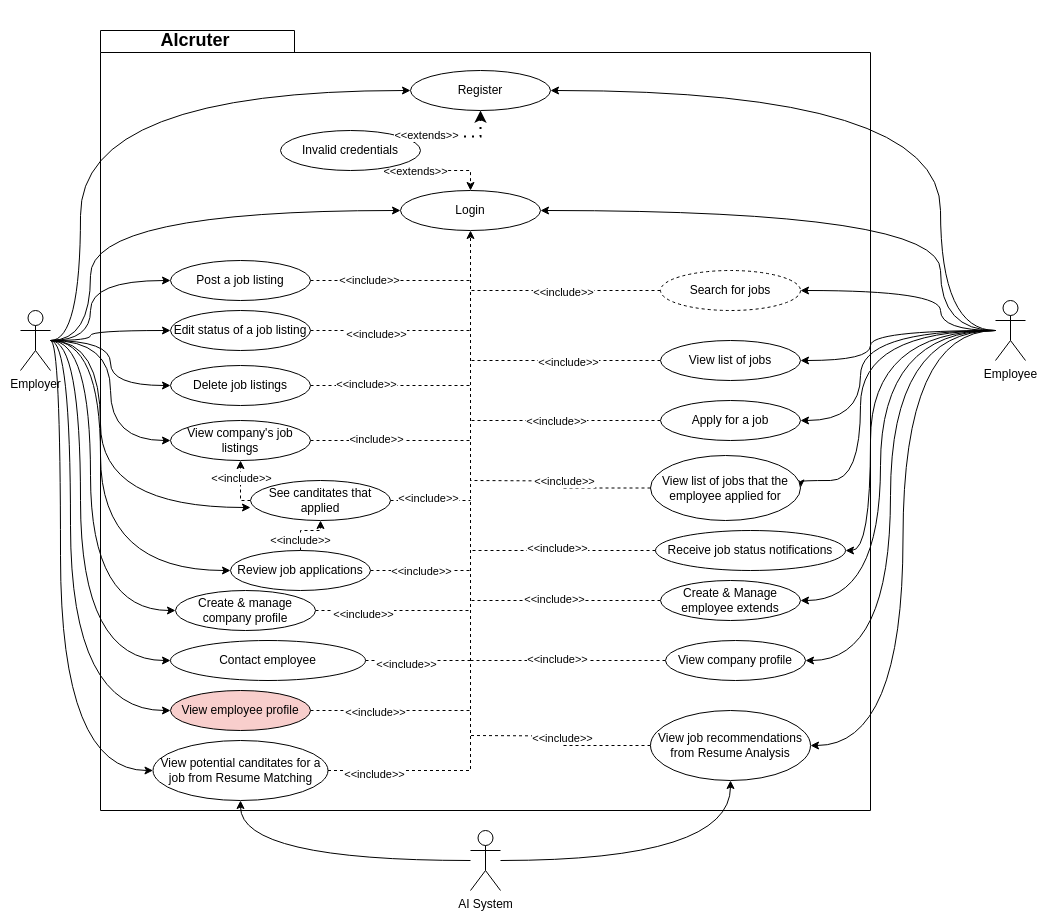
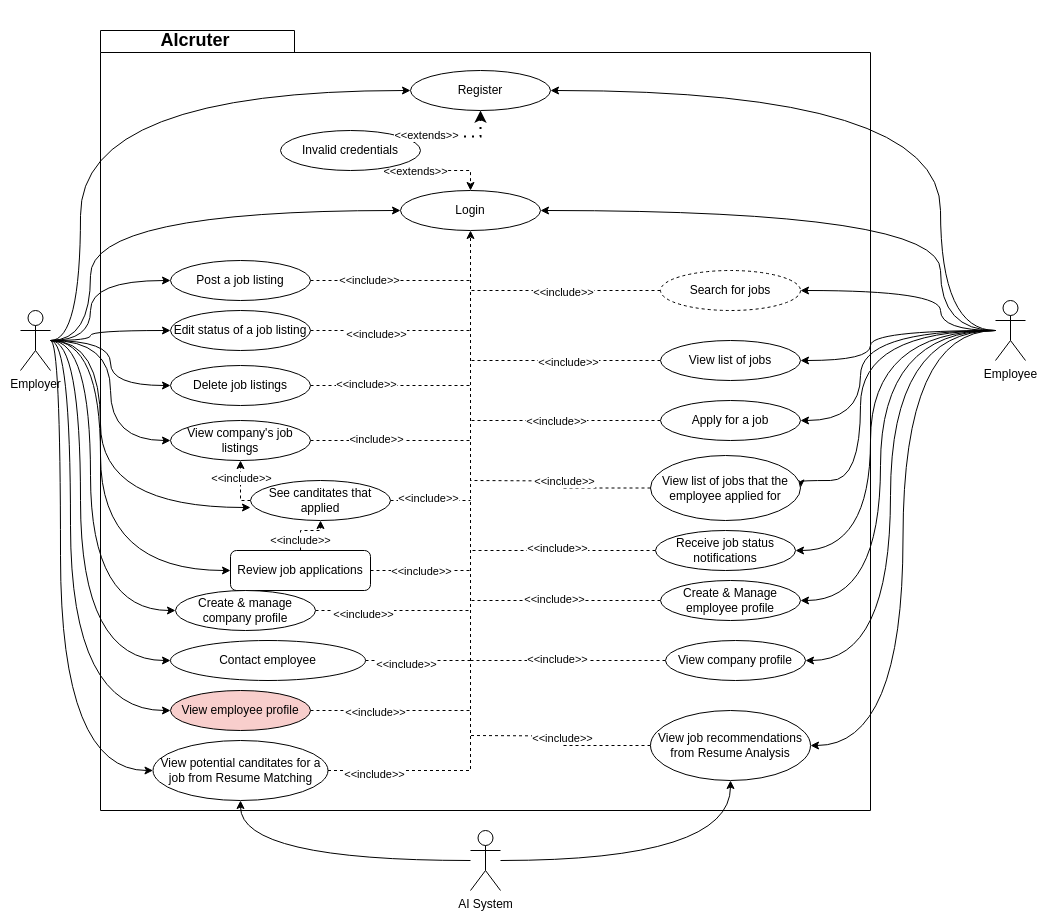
node "Receive job status notifications": size 190x40 -> 140x40
node "Review job applications": shape ellipse -> rounded rectangle
node "Create & Manage employee extends": label "Create & Manage employee extends" -> "Create & Manage employee profile"
